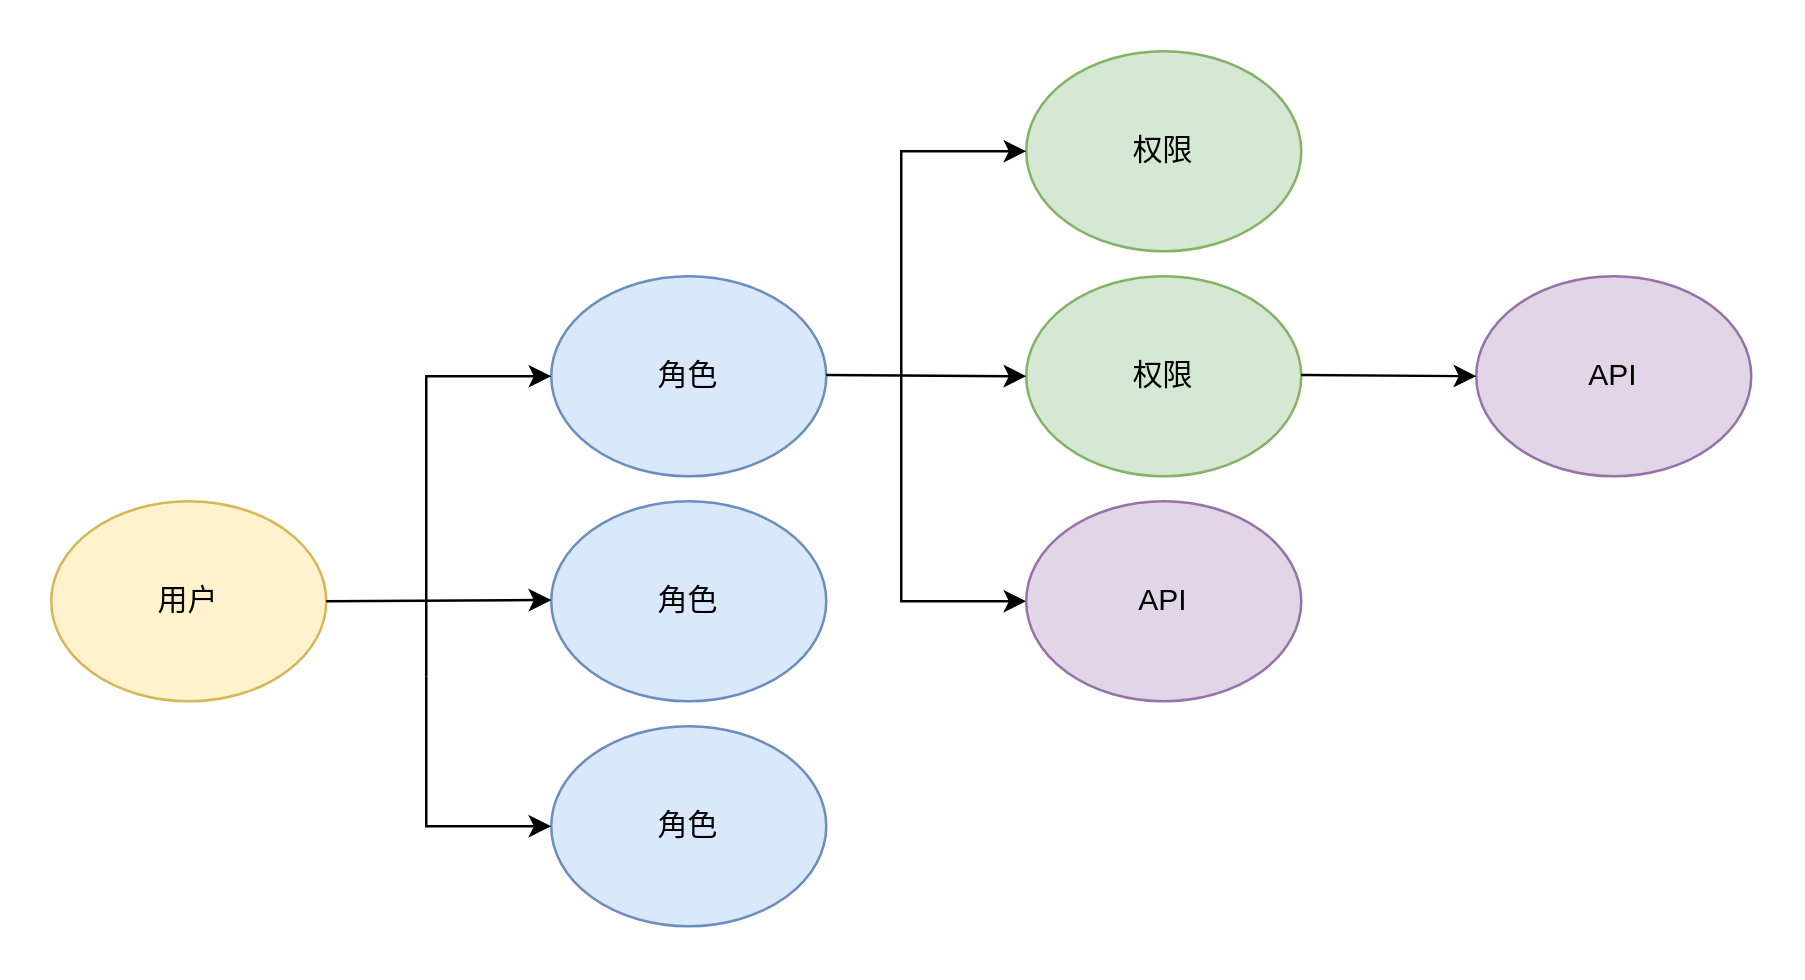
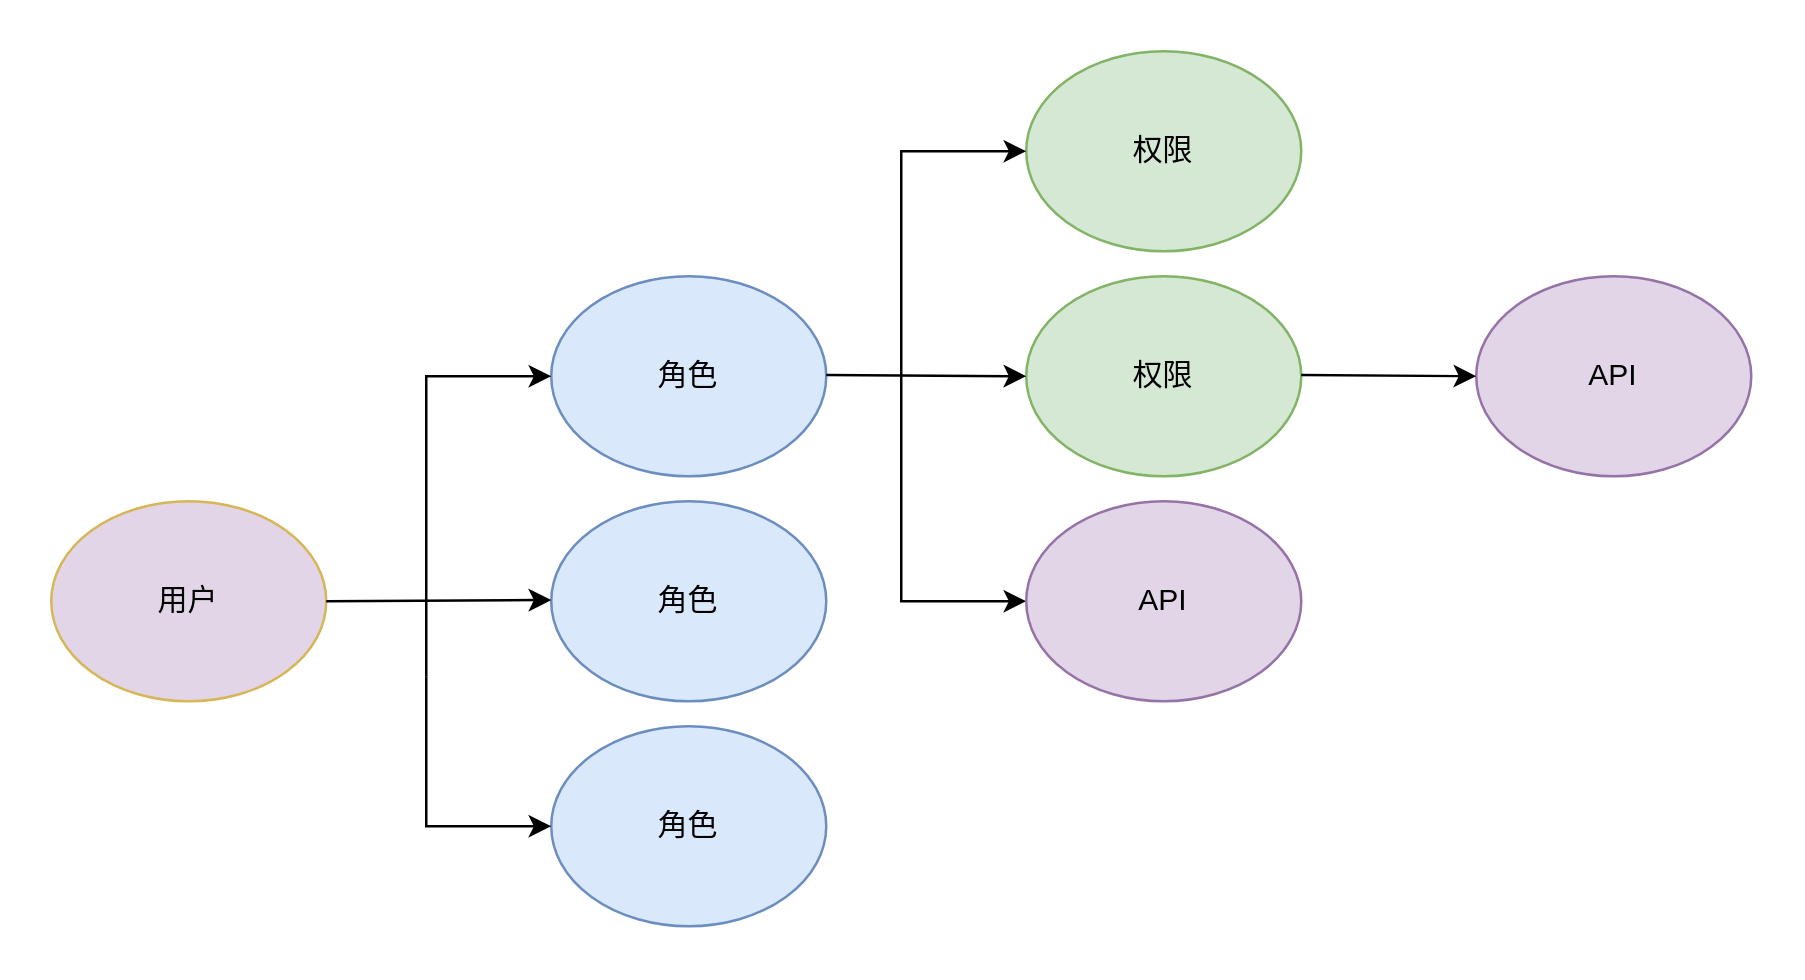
node "用户": fillcolor #fff2cc -> #e1d5e7
